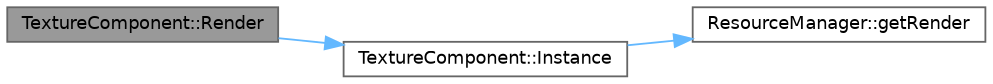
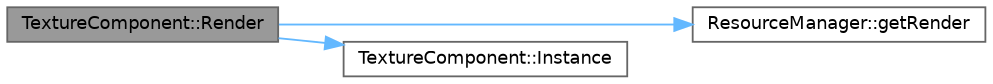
edge "TextureComponent::Instance" -> "ResourceManager::getRender": now "TextureComponent::Render" -> "ResourceManager::getRender"
